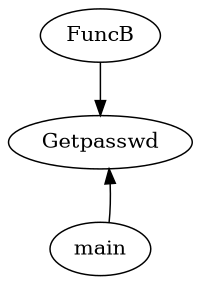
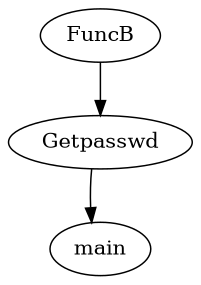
edge "main" -> "Getpasswd": reversed
